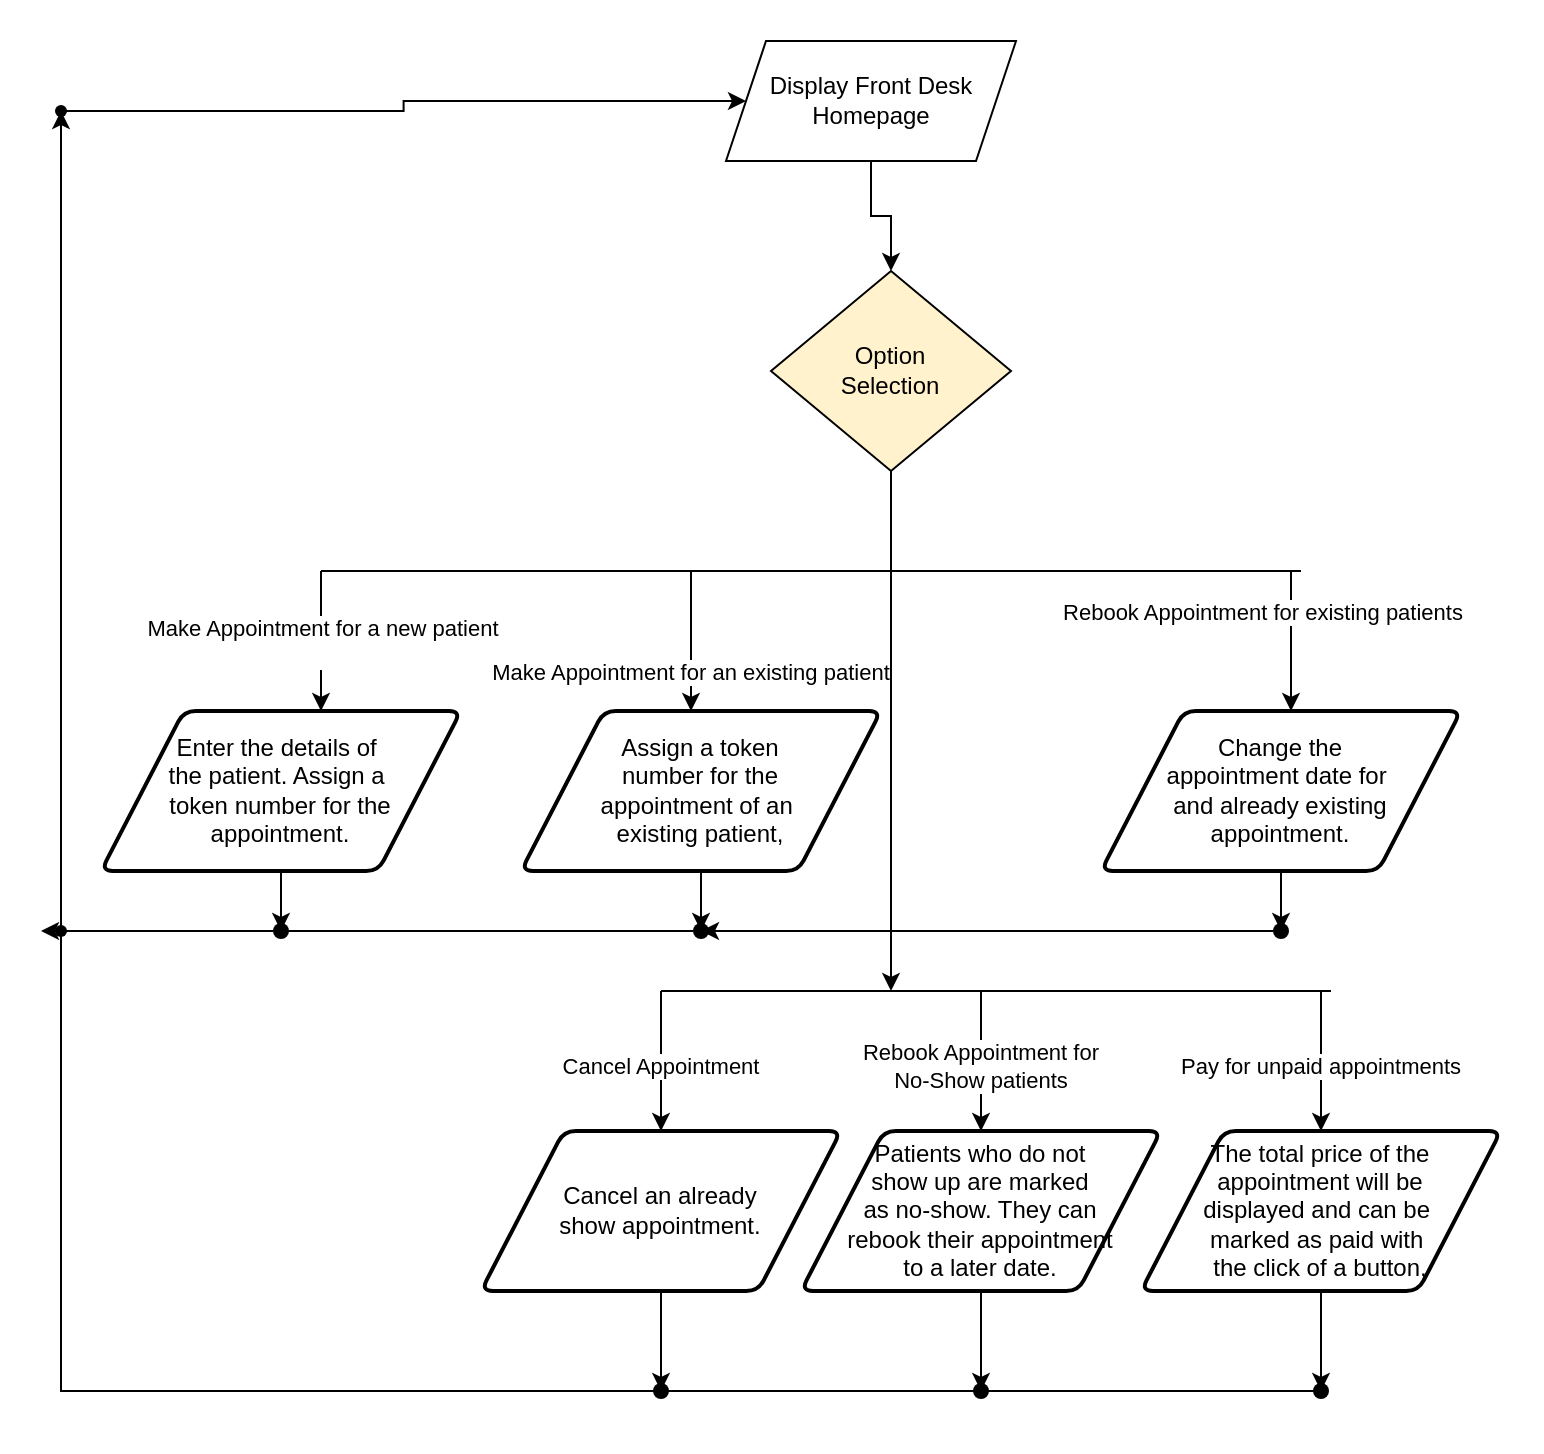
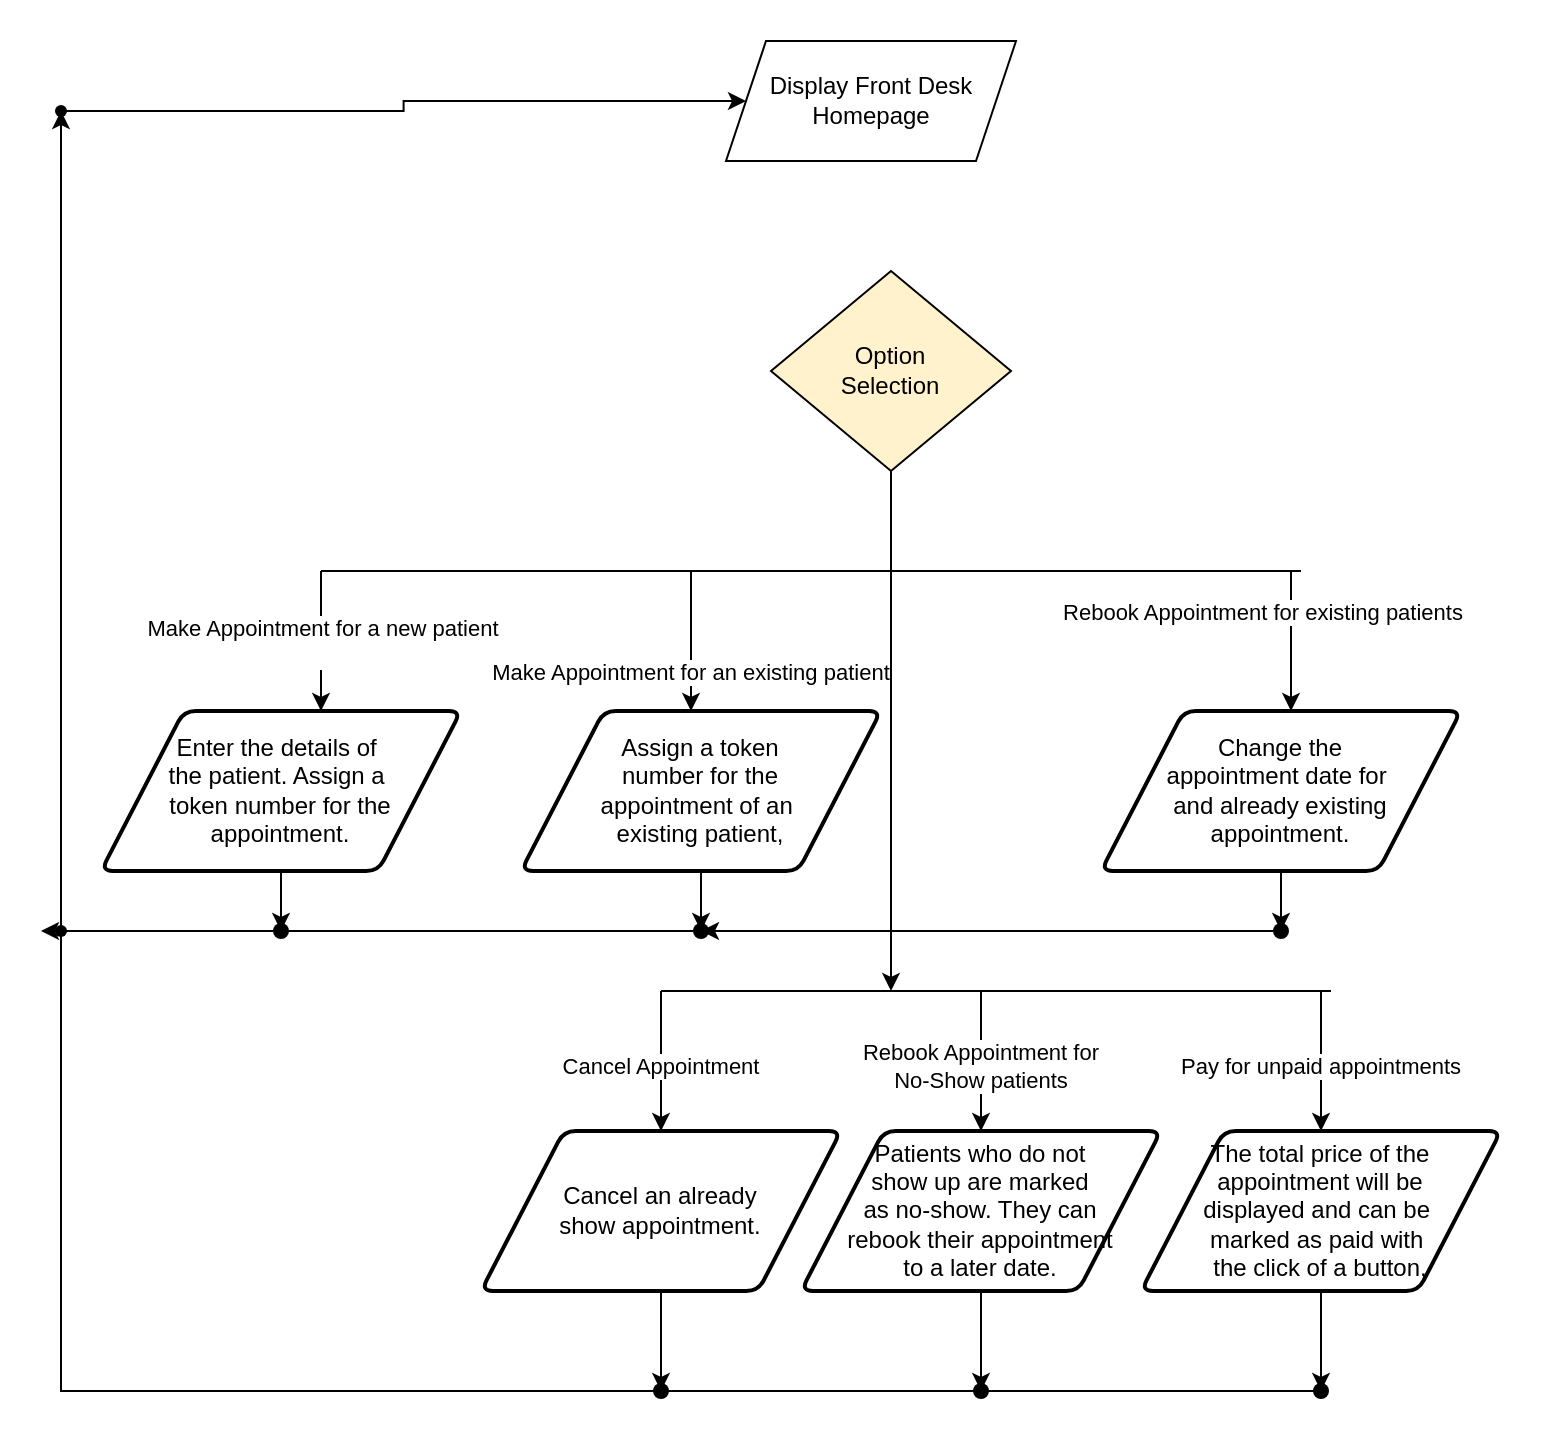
edge "Display Front Desk Homepage" -> "Option Selection": removed
